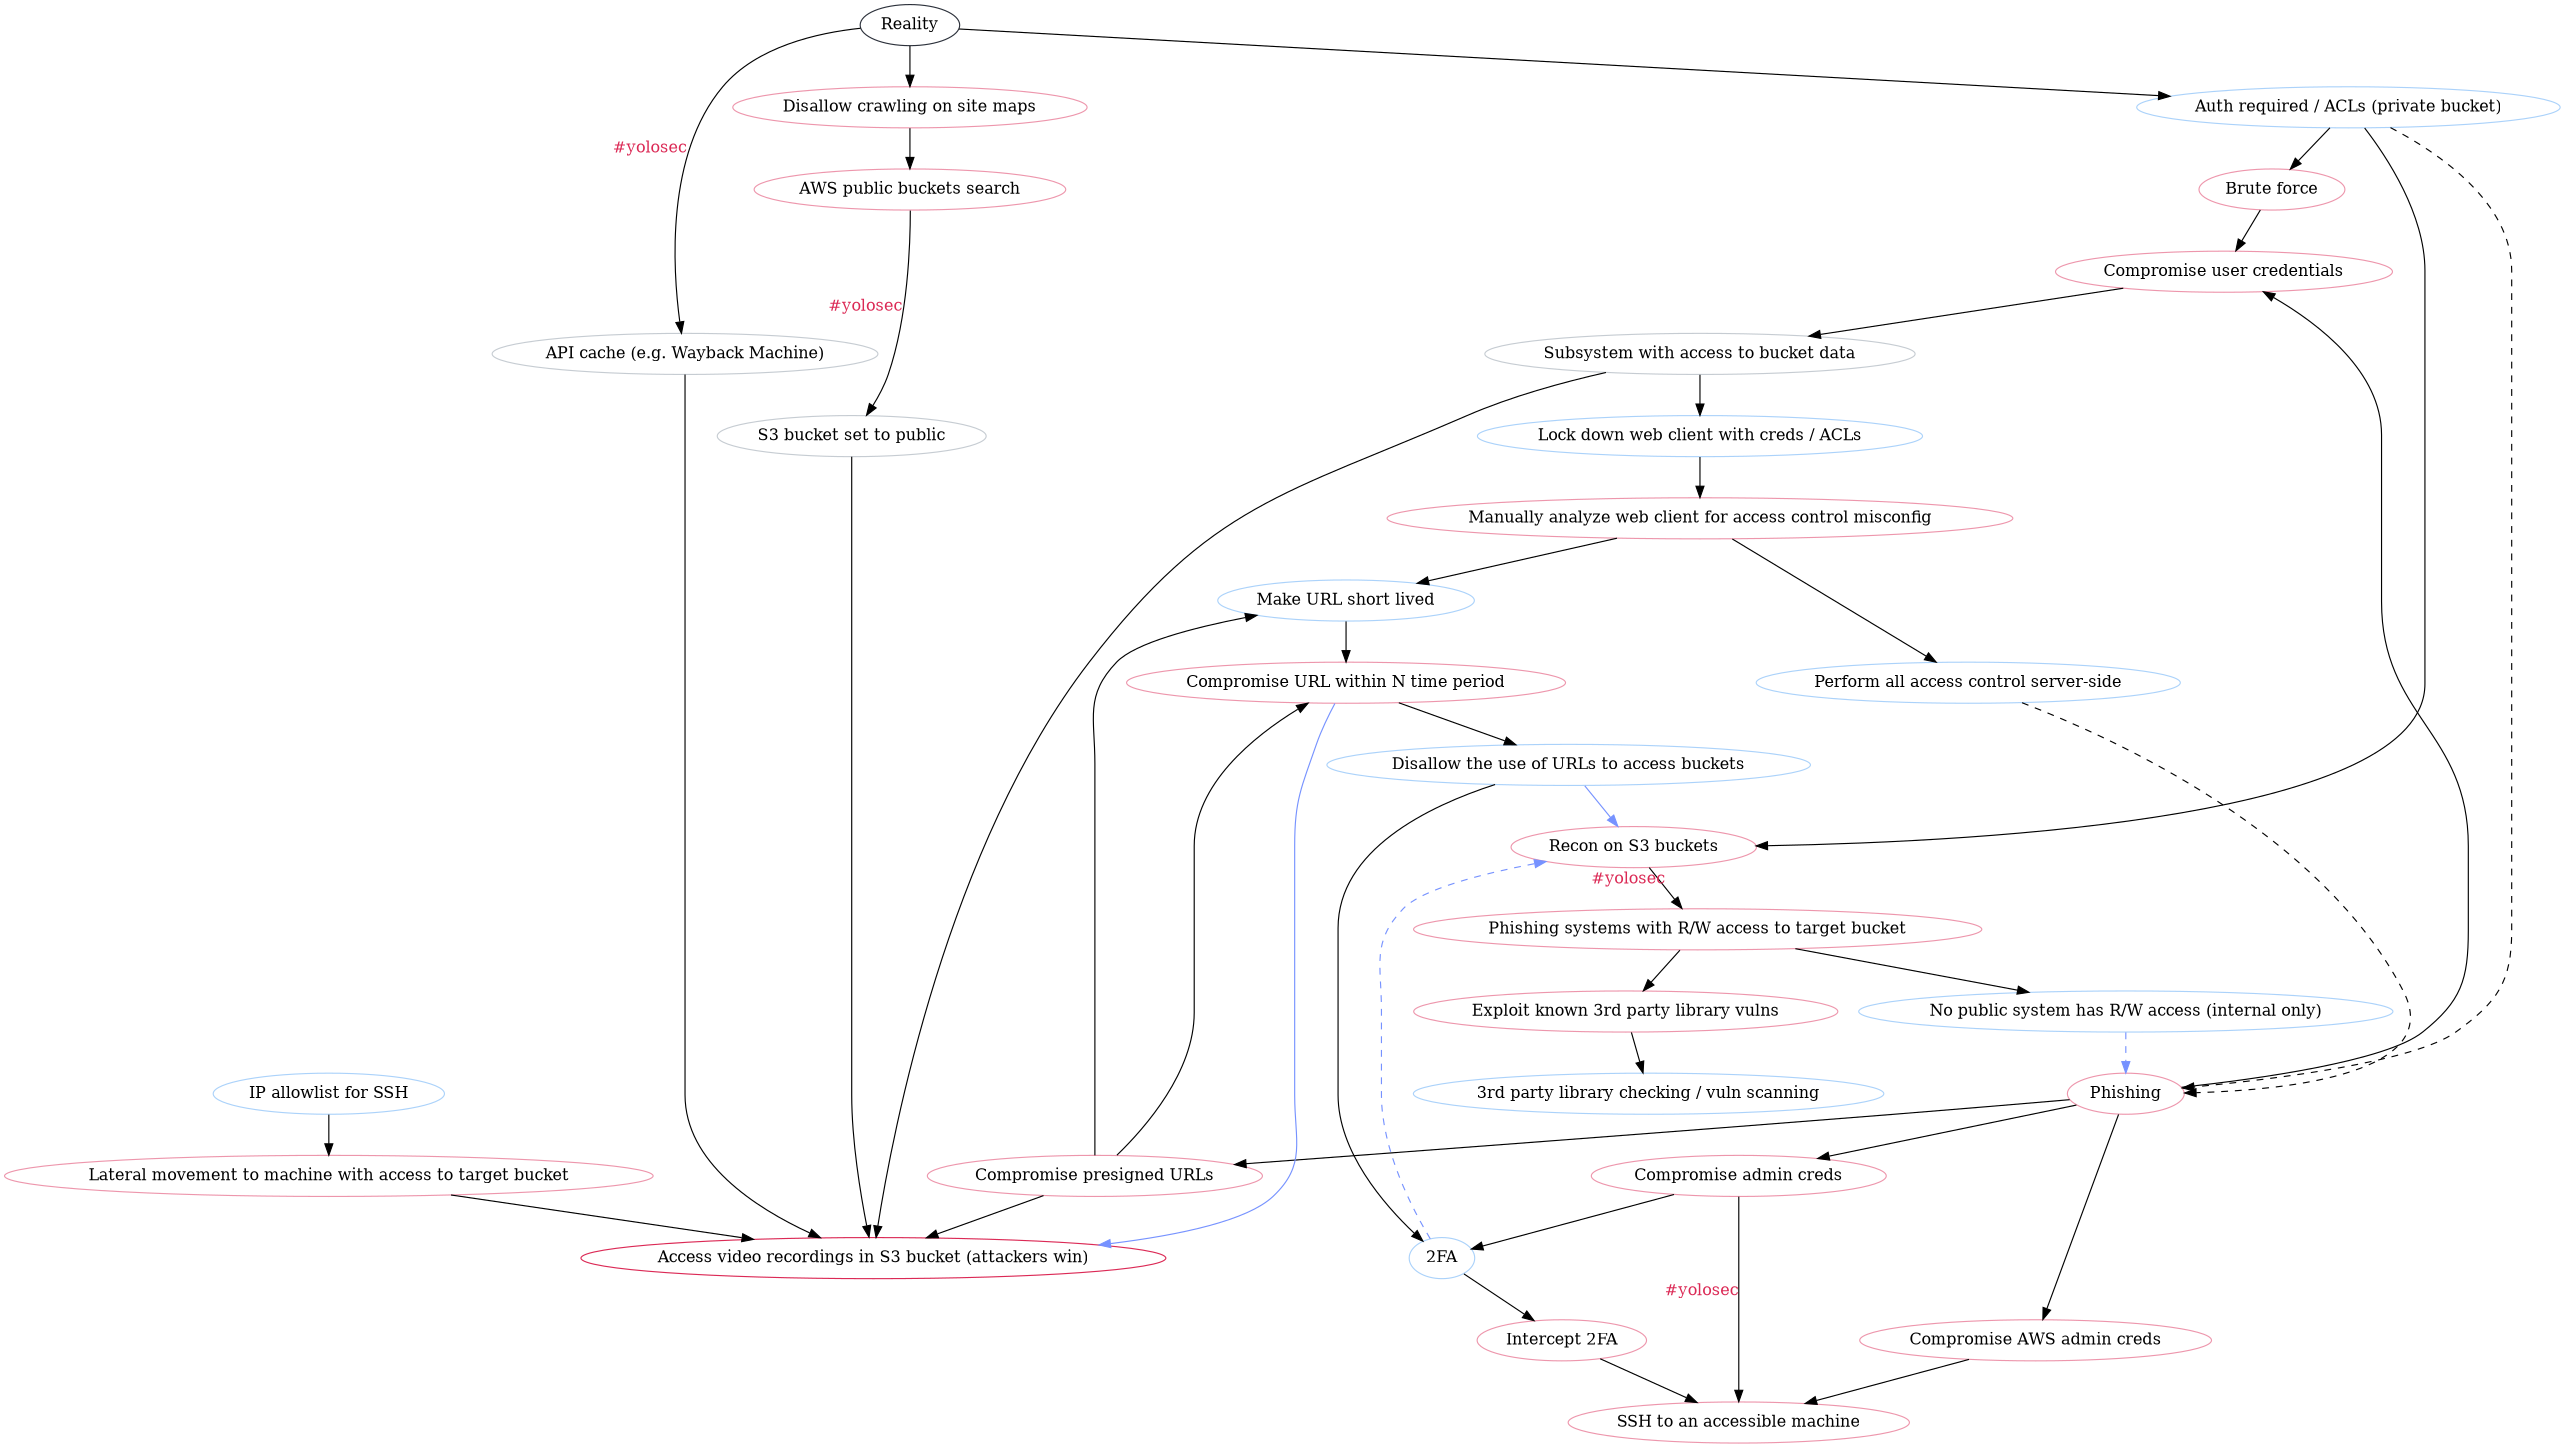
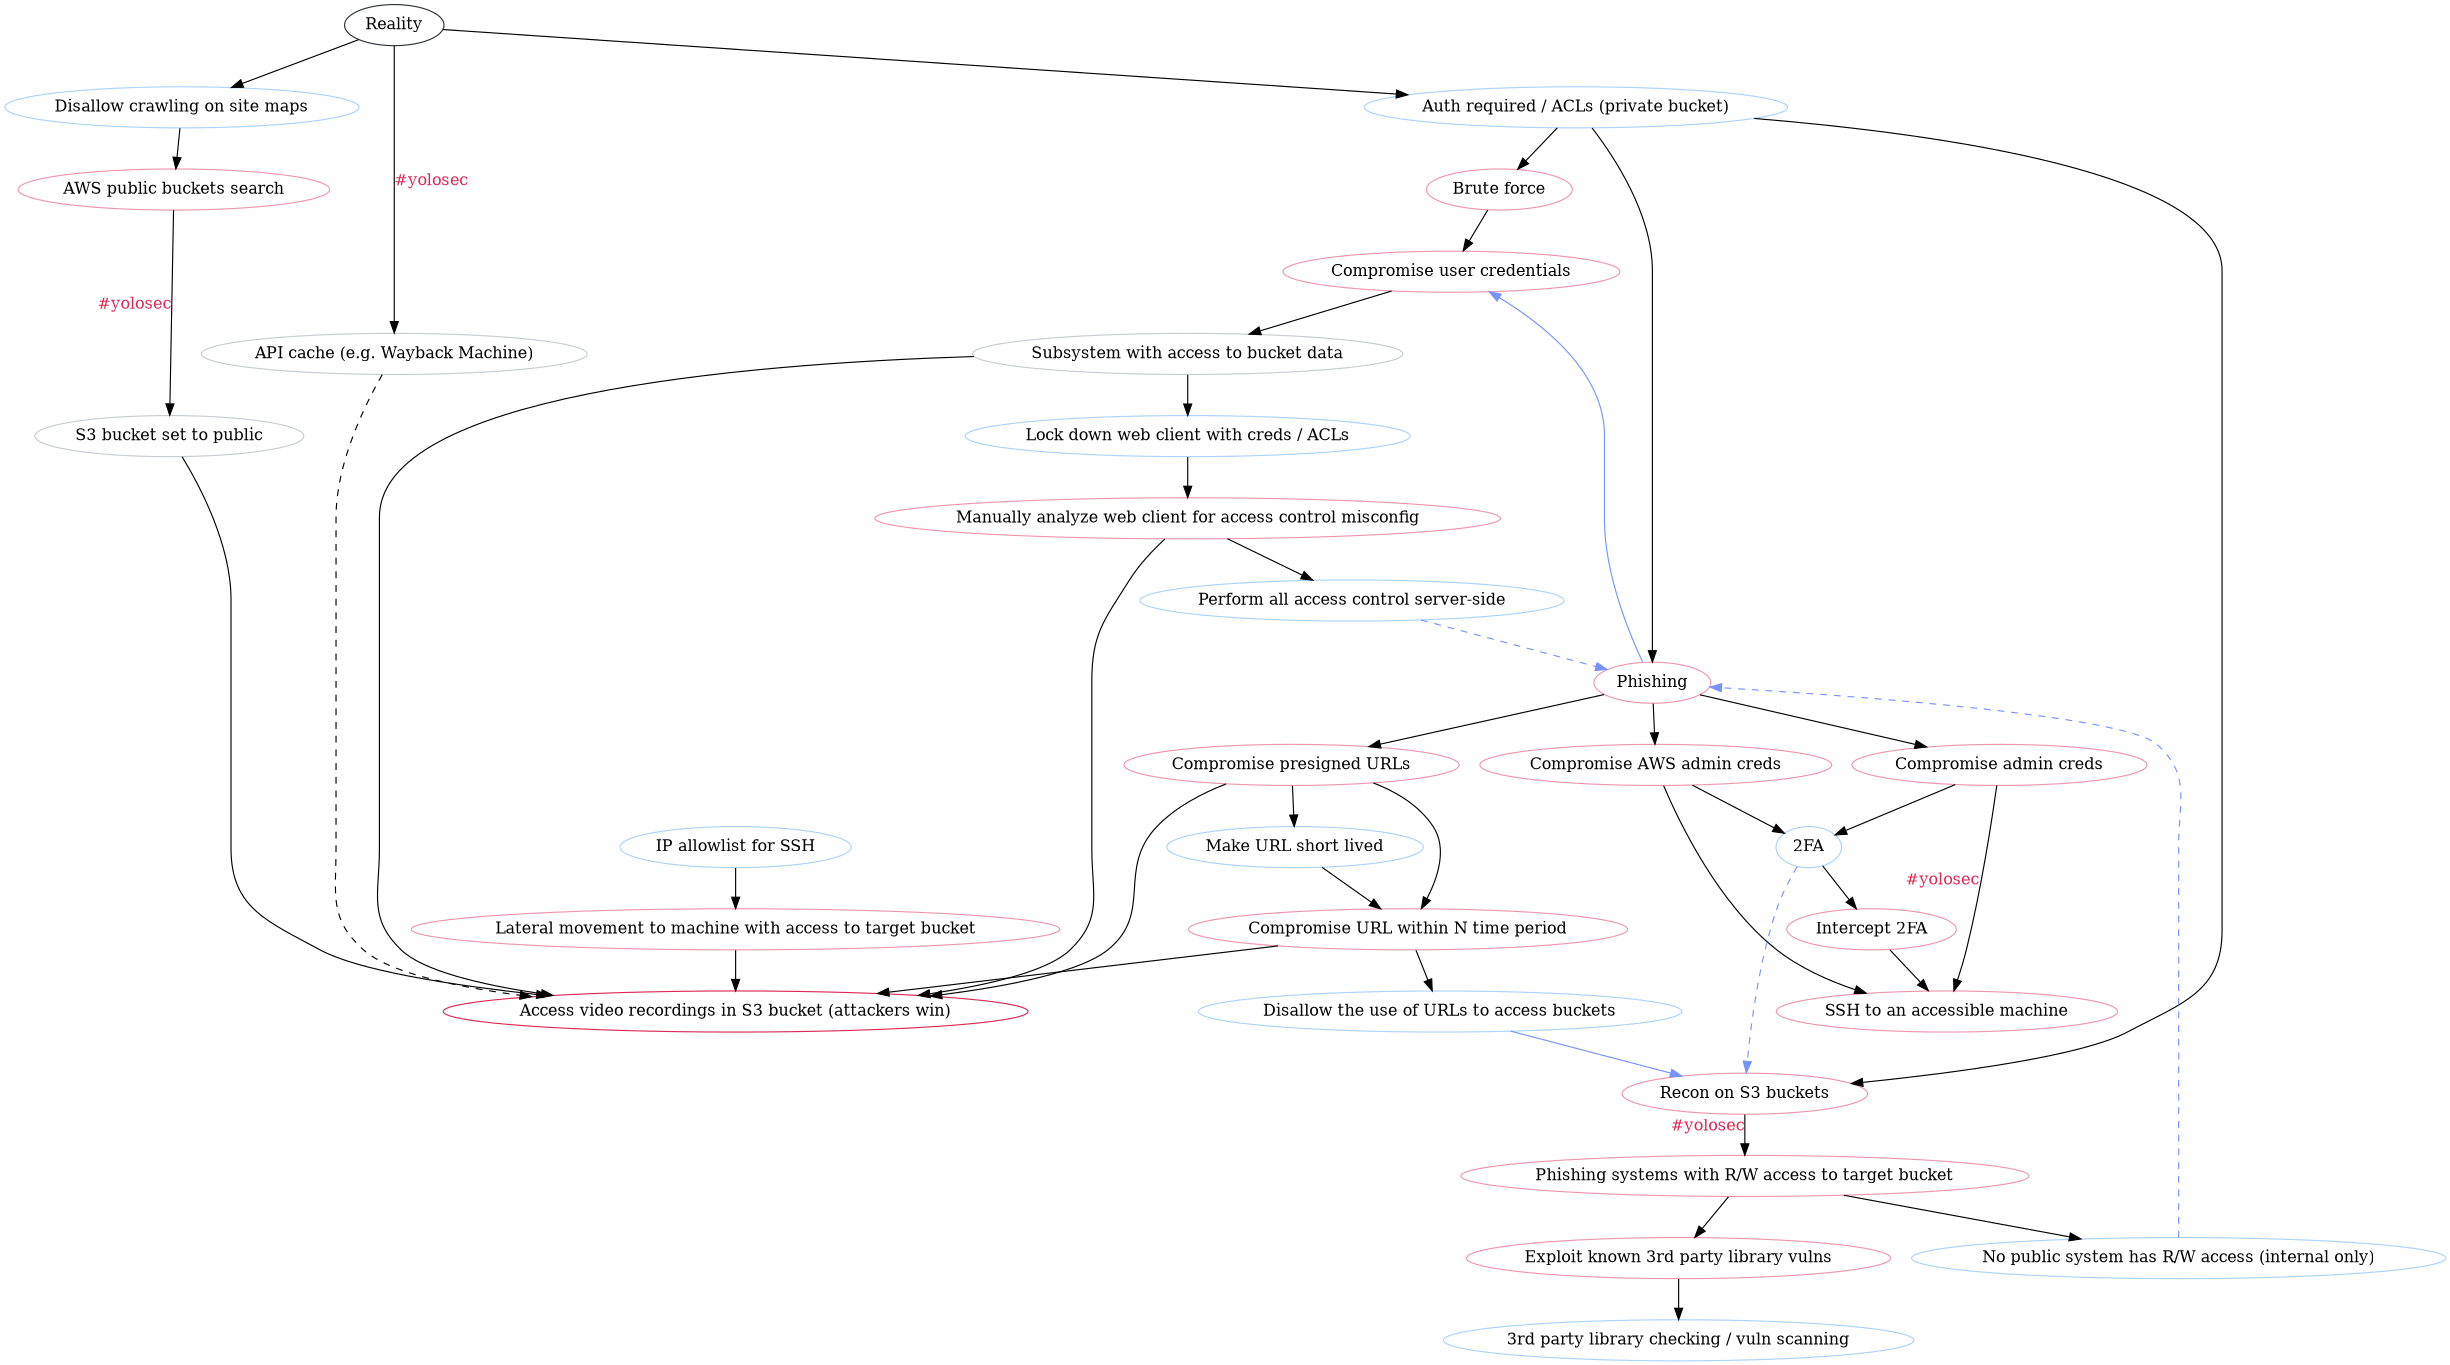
node "Disallow crawling on site maps": color #ed96ac -> #abd2fa
edge "Manually analyze web client for access control misconfig" -> "Make URL short lived": now "Manually analyze web client for access control misconfig" -> "Access video recordings in S3 bucket (attackers win)"
edge "Auth required / ACLs (private bucket)" -> "Phishing": style dashed -> solid
edge "Phishing" -> "Compromise user credentials": color black -> #7692ff
edge "API cache (e.g. Wayback Machine)" -> "Access video recordings in S3 bucket (attackers win)": style solid -> dashed
edge "Perform all access control server-side" -> "Phishing": color black -> #7692ff
edge "Disallow the use of URLs to access buckets" -> "2FA": now "Compromise AWS admin creds" -> "2FA"
edge "Compromise URL within N time period" -> "Access video recordings in S3 bucket (attackers win)": color #7692ff -> black
